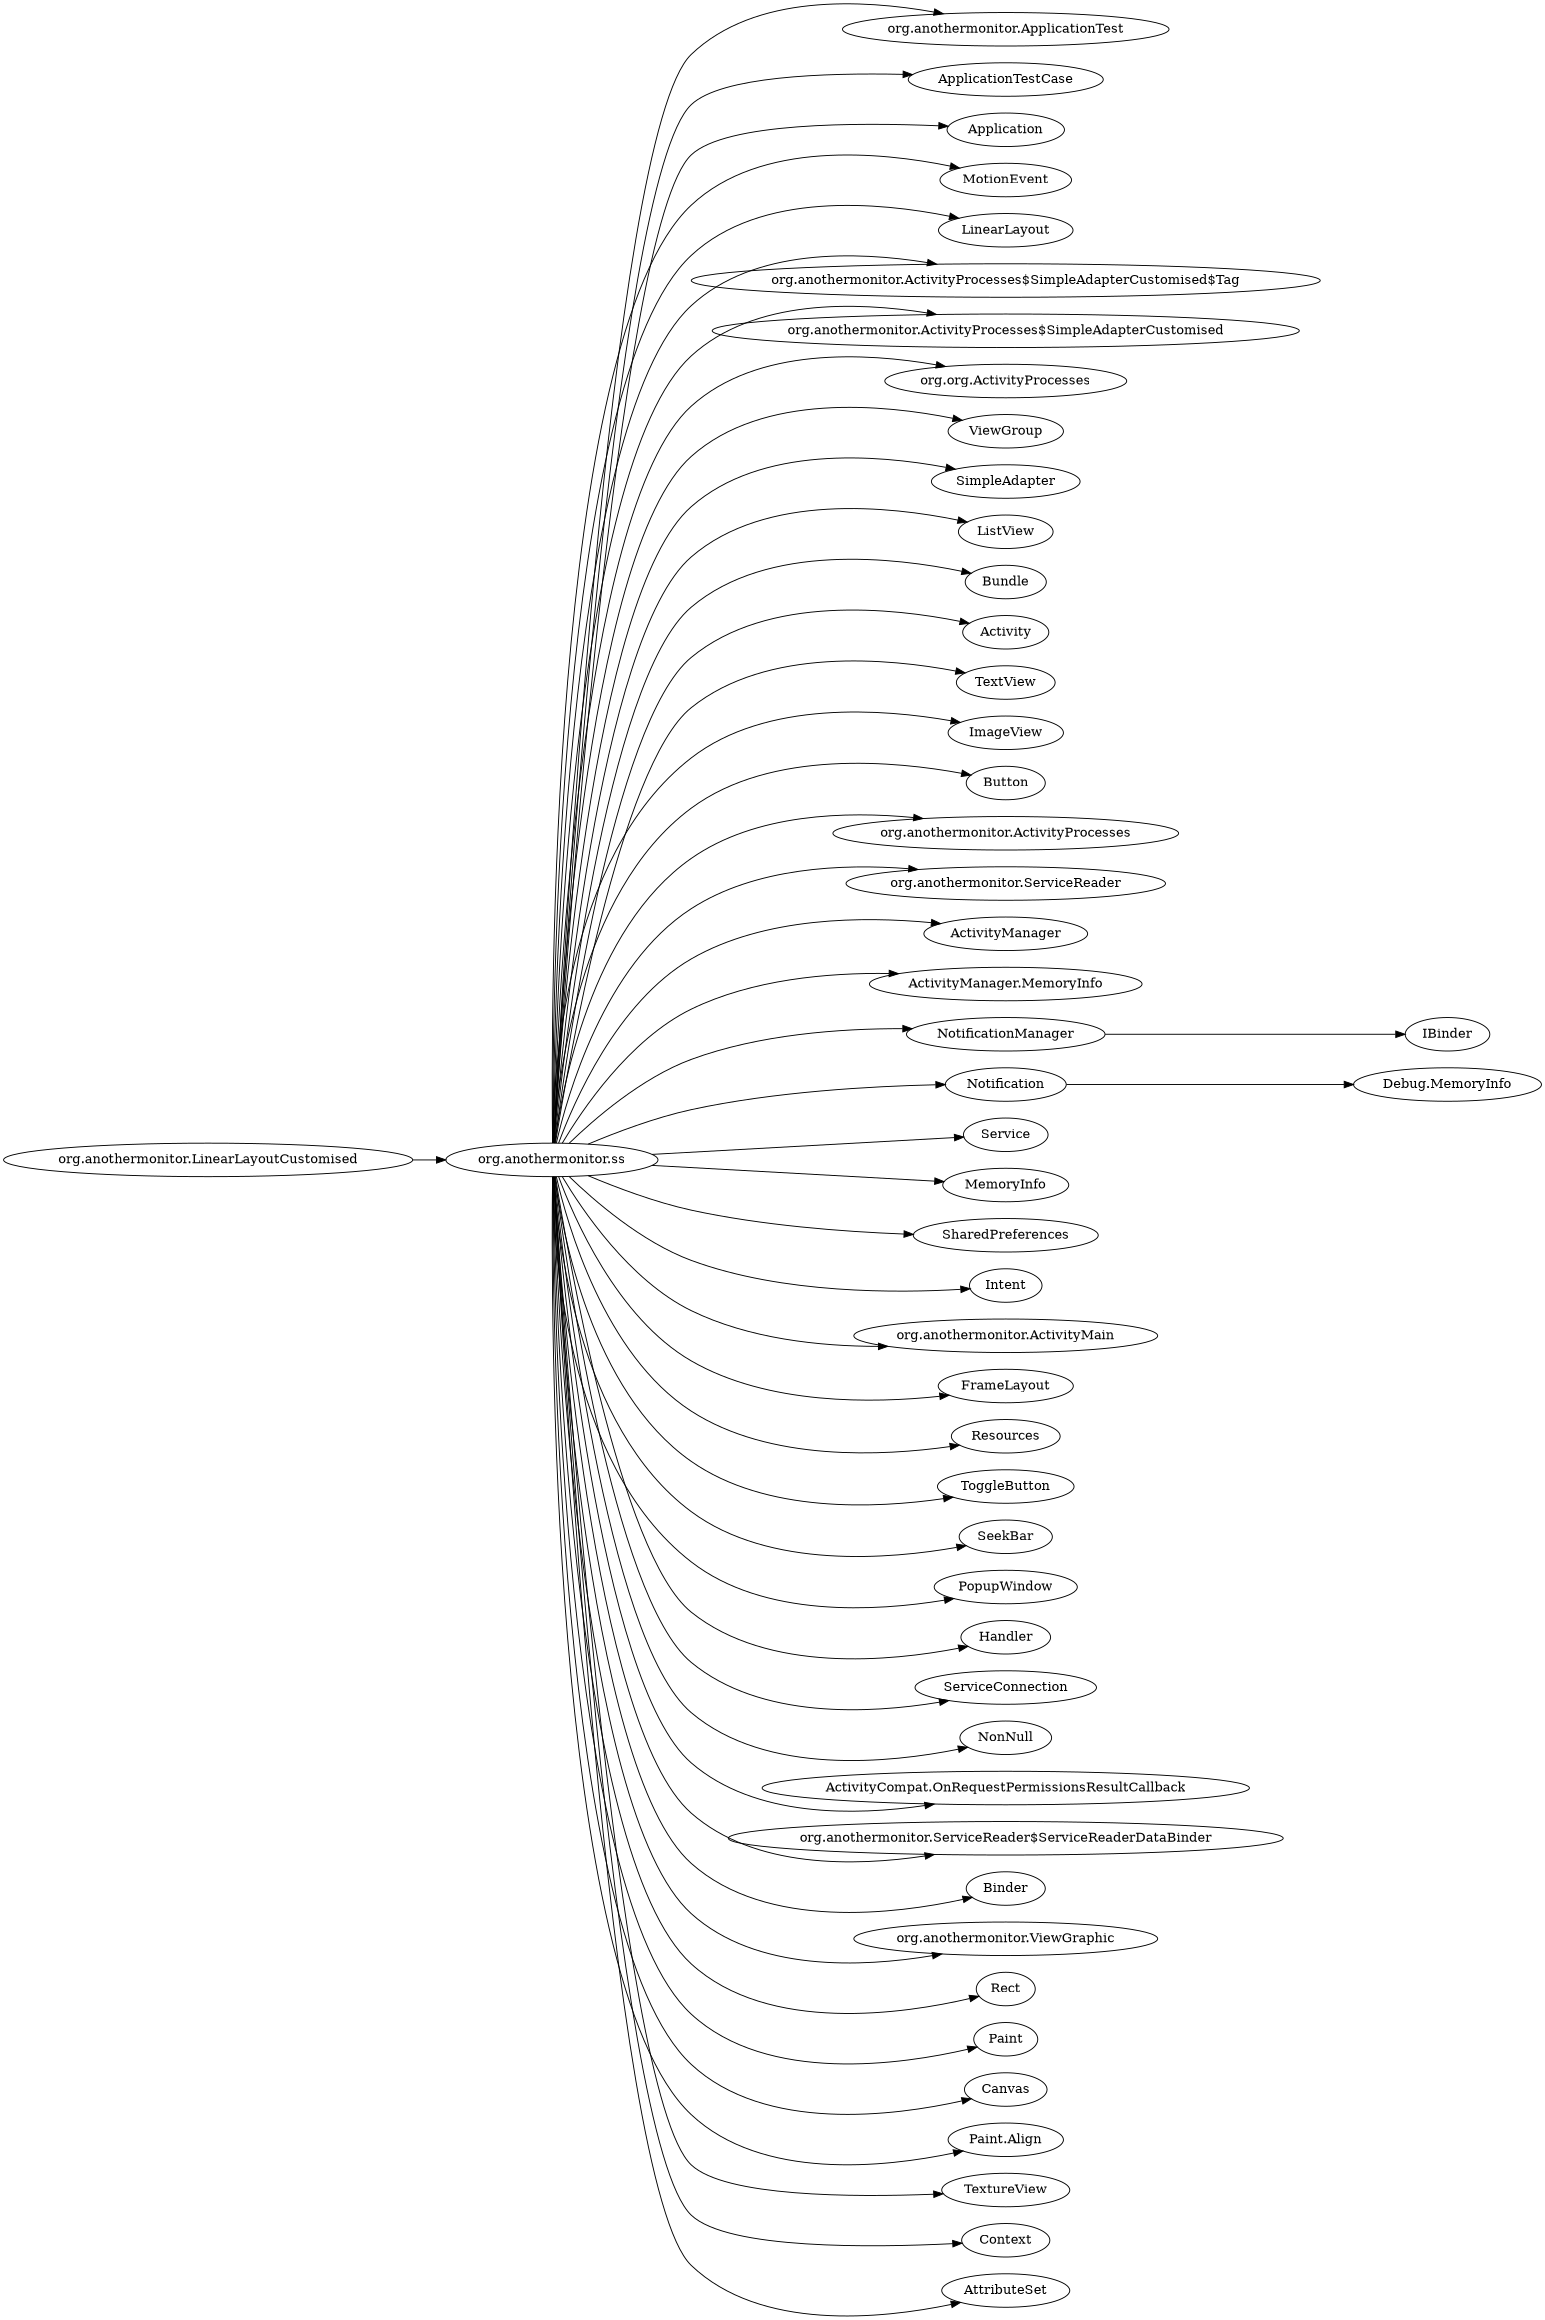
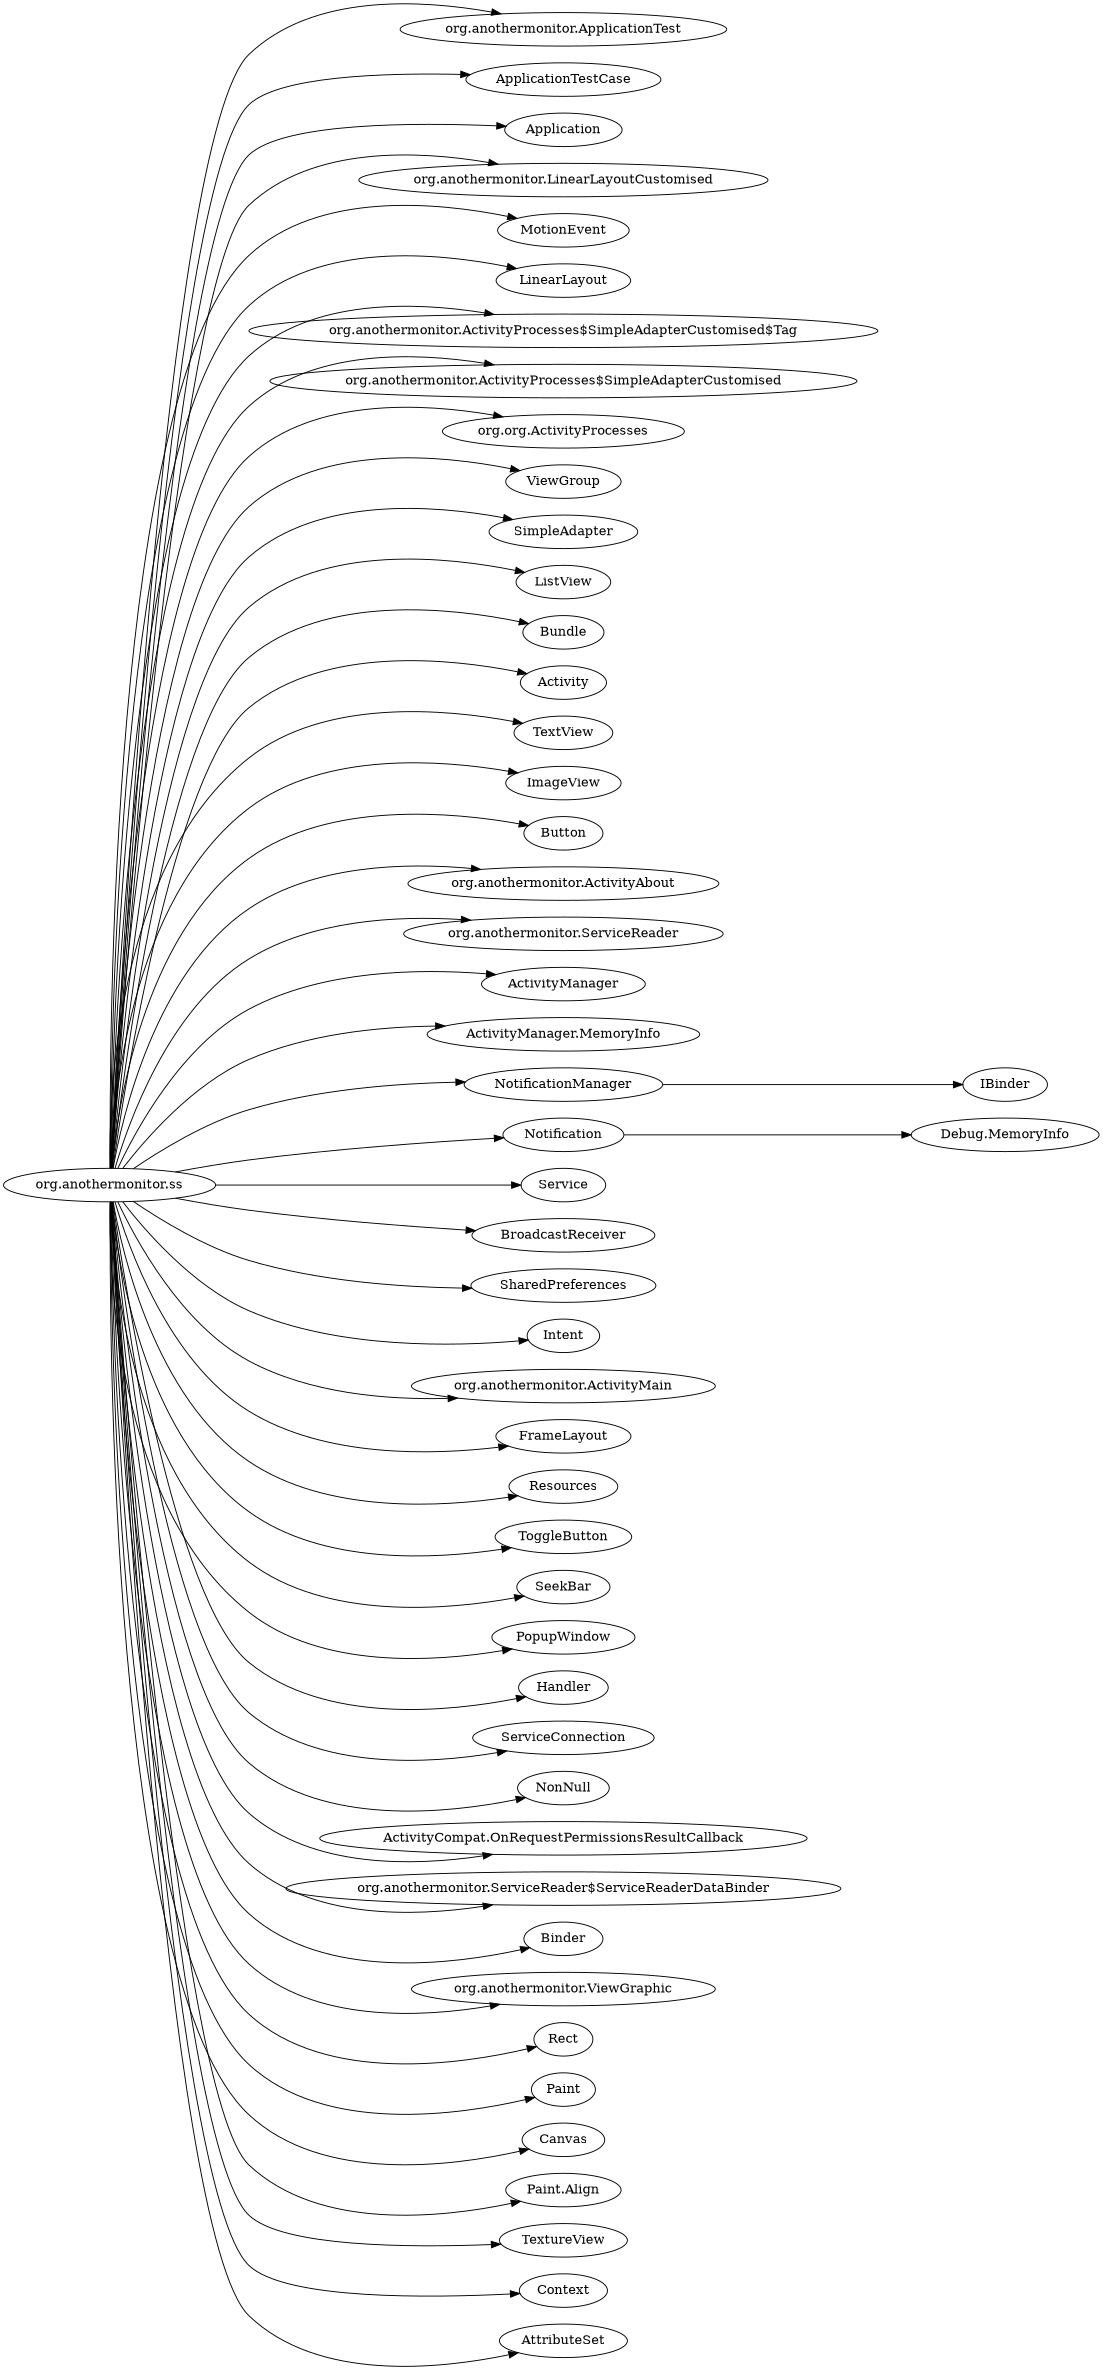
node "org.anothermonitor.ActivityProcesses": label "org.anothermonitor.ActivityProcesses" -> "org.anothermonitor.ActivityAbout"
edge "org.anothermonitor.LinearLayoutCustomised" -> "org.anothermonitor.ss": reversed
node "MemoryInfo": label "MemoryInfo" -> "BroadcastReceiver"
